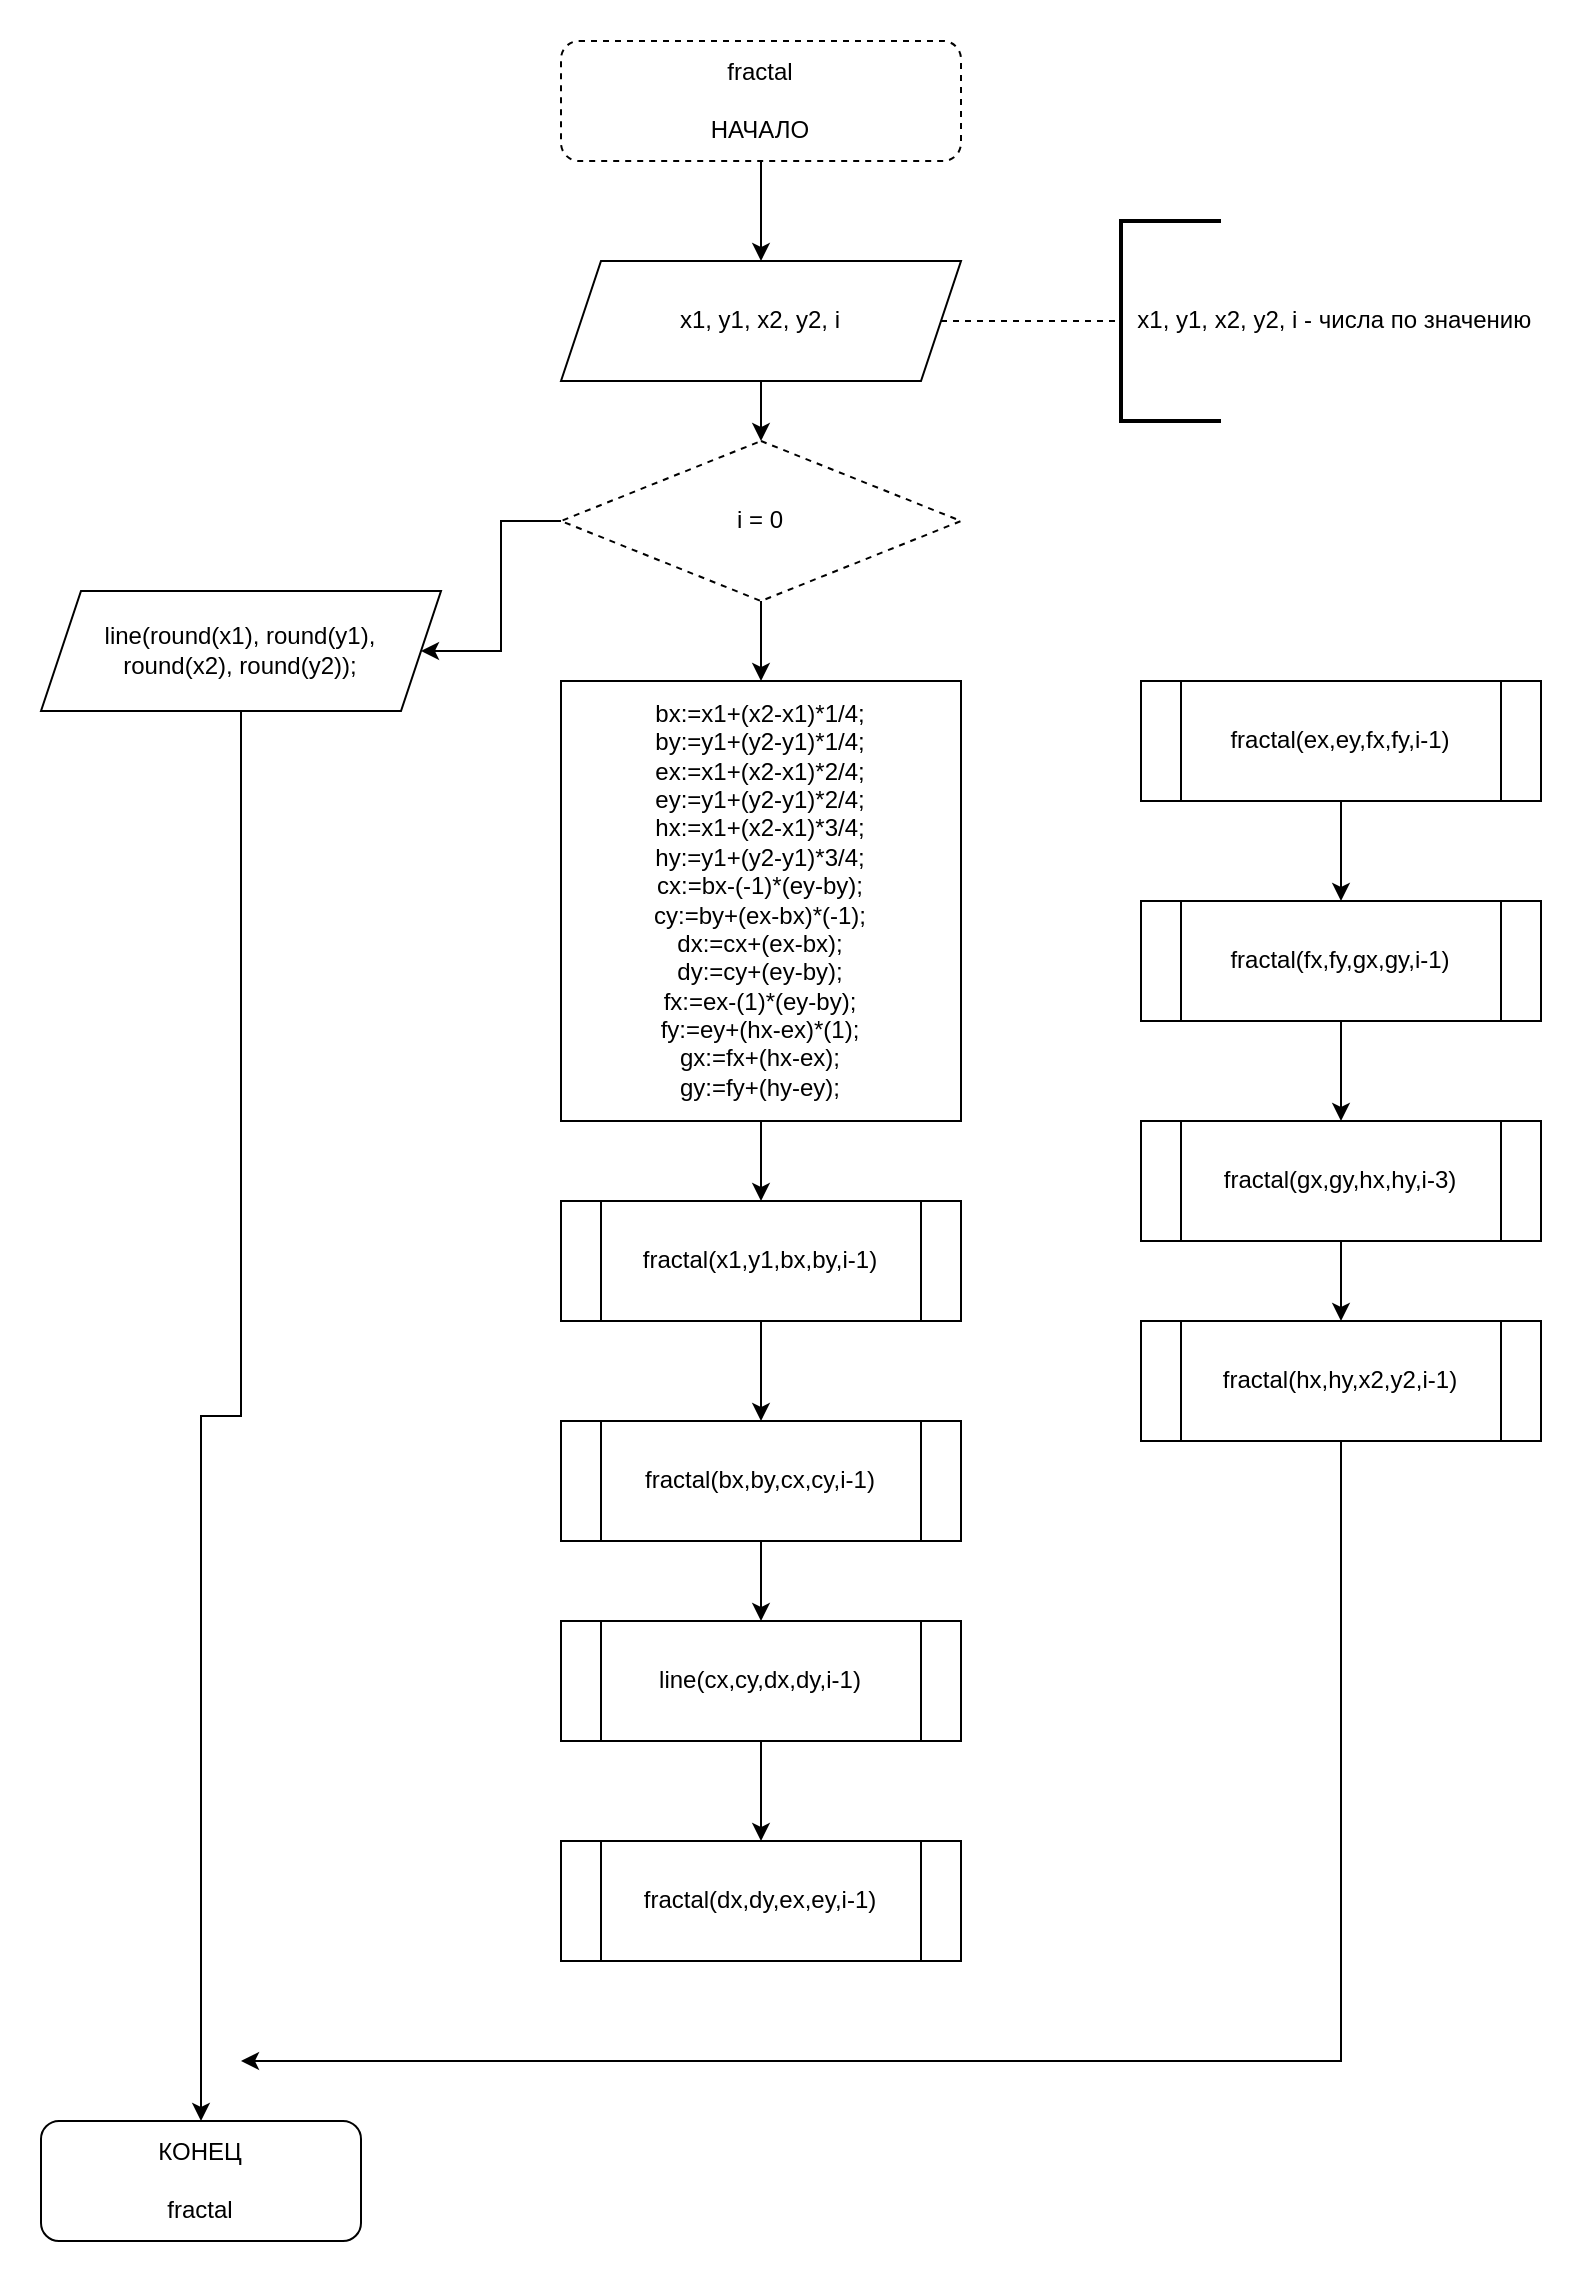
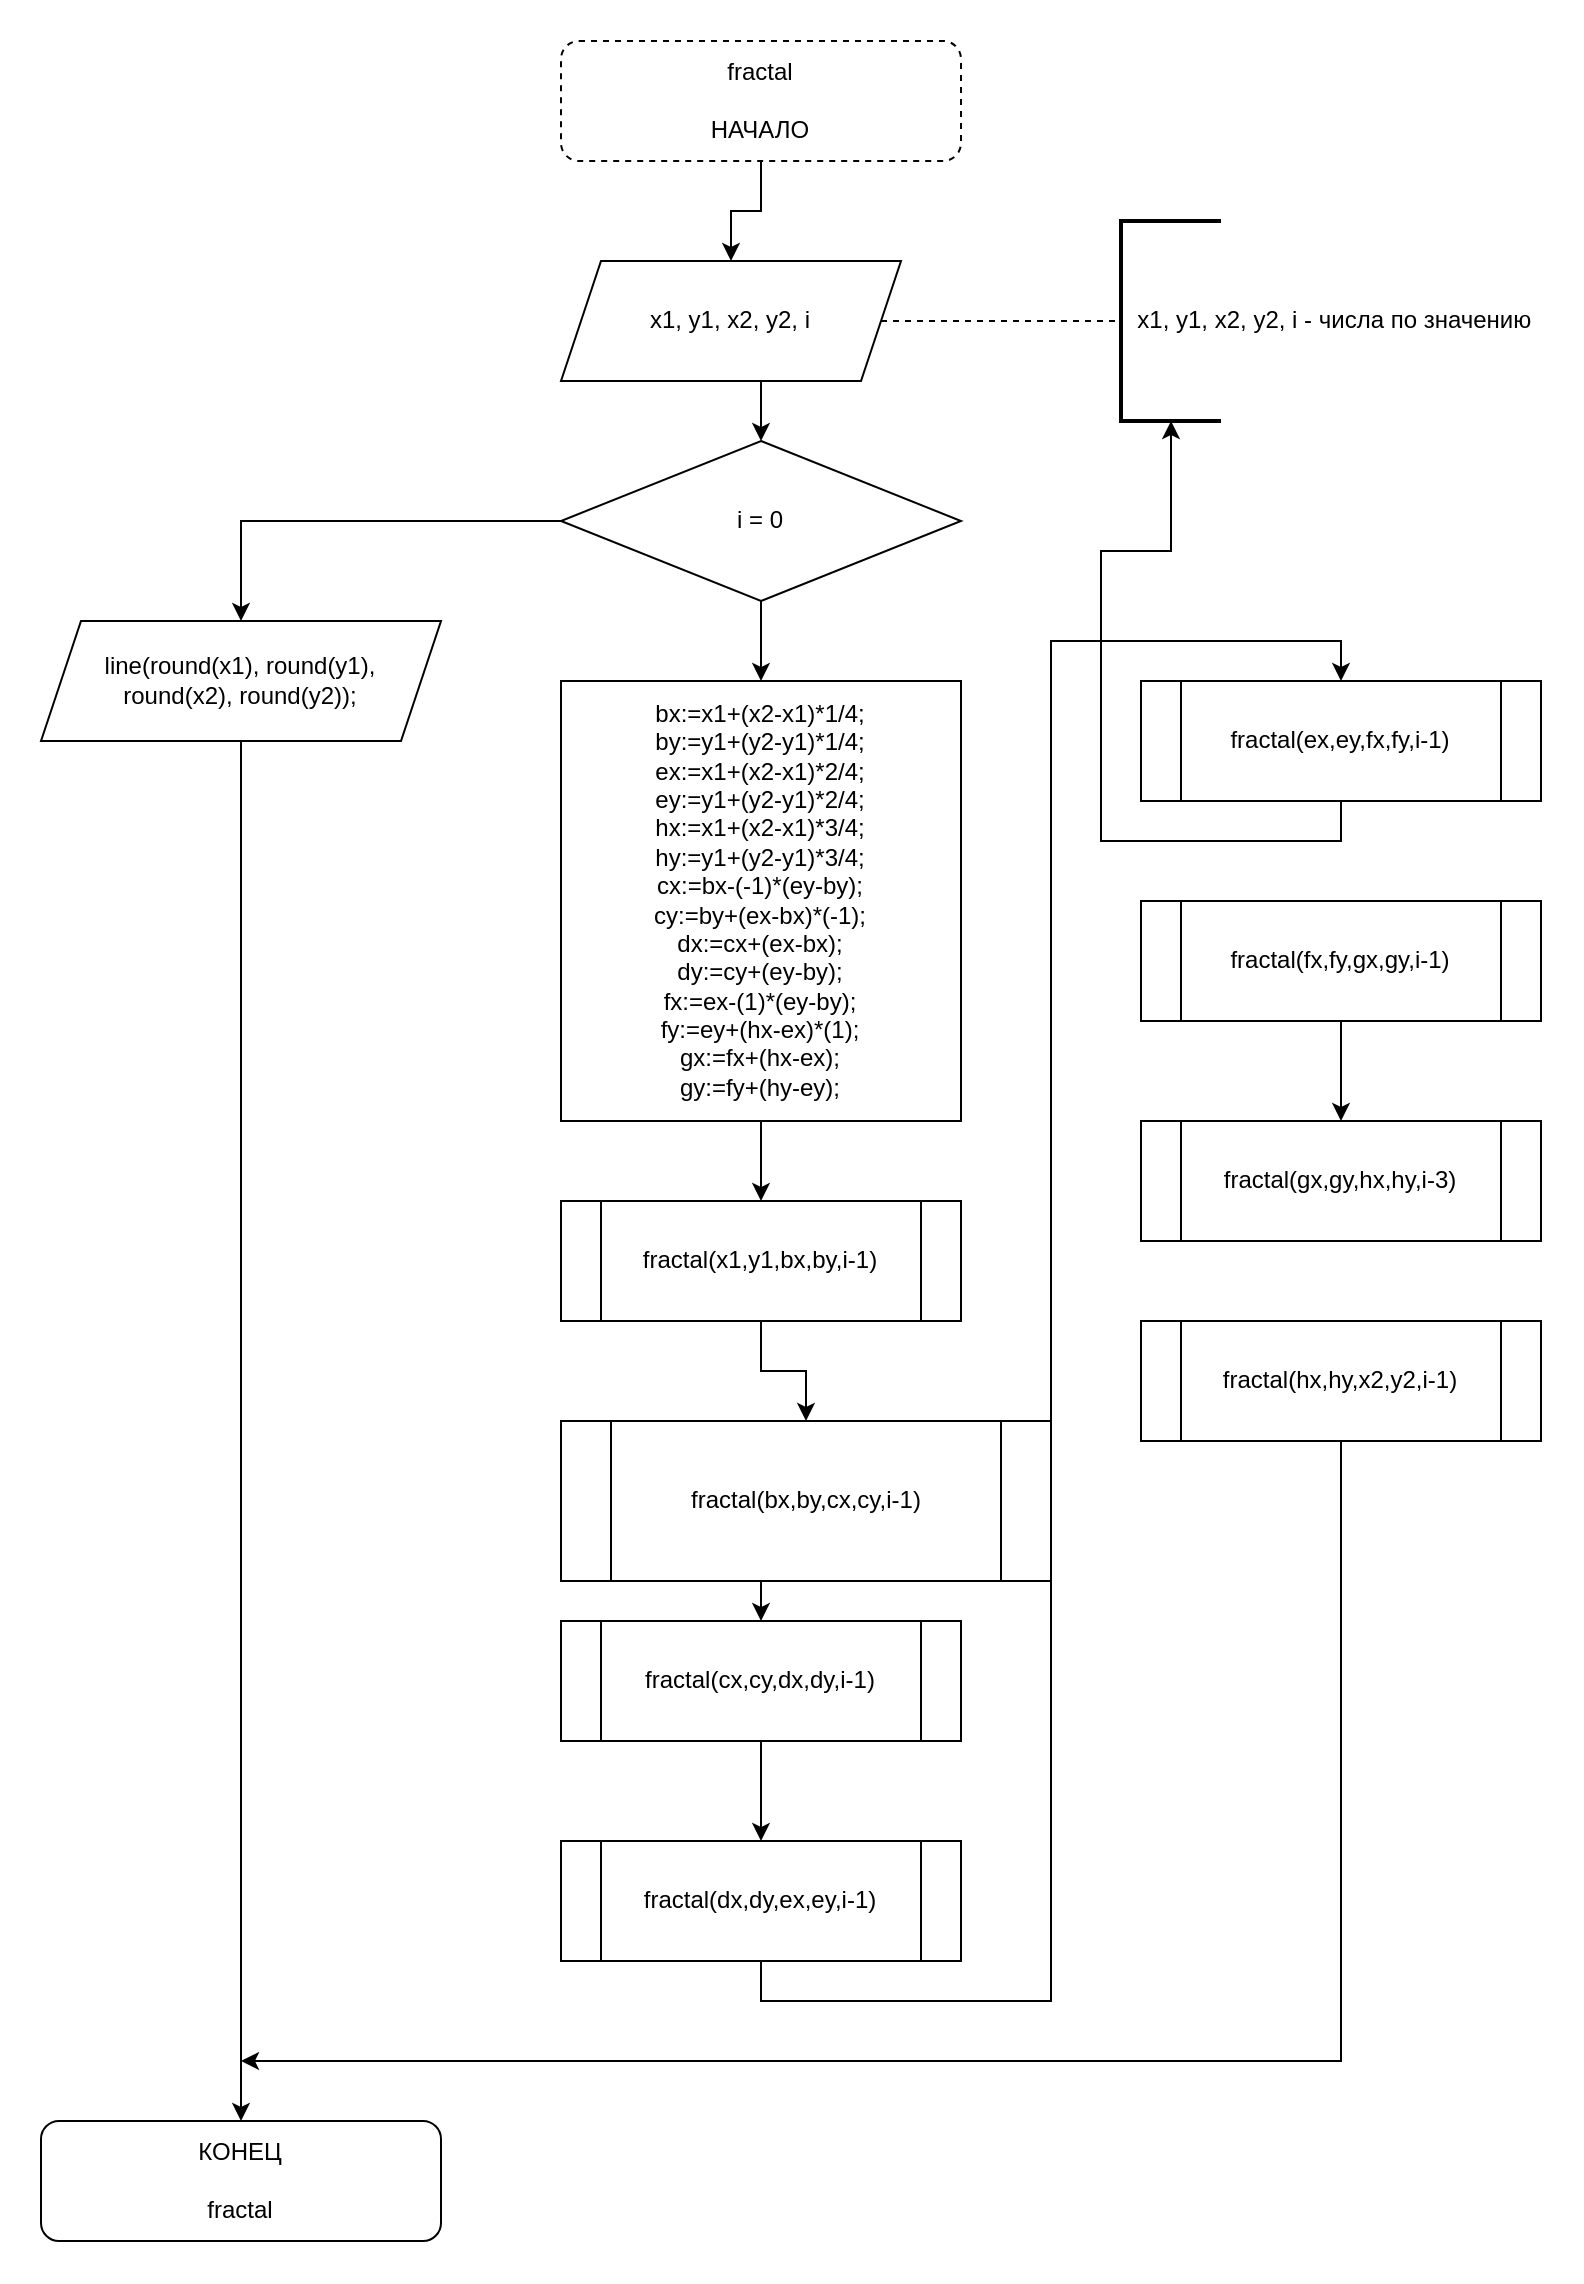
node "x1, y1, x2, y2, i": size 400x120 -> 340x120
node "i = 0": style dashed -> solid
node "line(round(x1), round(y1), round(x2), round(y2));": moved (241, 651) -> (241, 681)
edge "fractal(ex,ey,fx,fy,i-1)" -> "fractal(fx,fy,gx,gy,i-1)": now "fractal(ex,ey,fx,fy,i-1)" -> "x1, y1, x2, y2, i - числа по значению"
edge "fractal(gx,gy,hx,hy,i-3)" -> "fractal(hx,hy,x2,y2,i-1)": removed
edge "fractal(dx,dy,ex,ey,i-1)" -> "fractal(ex,ey,fx,fy,i-1)": added
node "fractal(bx,by,cx,cy,i-1)": size 400x120 -> 490x160
node "line(cx,cy,dx,dy,i-1)": label "line(cx,cy,dx,dy,i-1)" -> "fractal(cx,cy,dx,dy,i-1)"
node "КОНЕЦ fractal": size 320x120 -> 400x120
